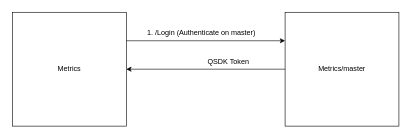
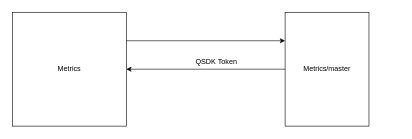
node "1. /Login (Authenticate on master)": removed
node "QSDK Token": moved (228, 62) -> (216, 62)
node "Metrics/master": size 114x114 -> 84x114
